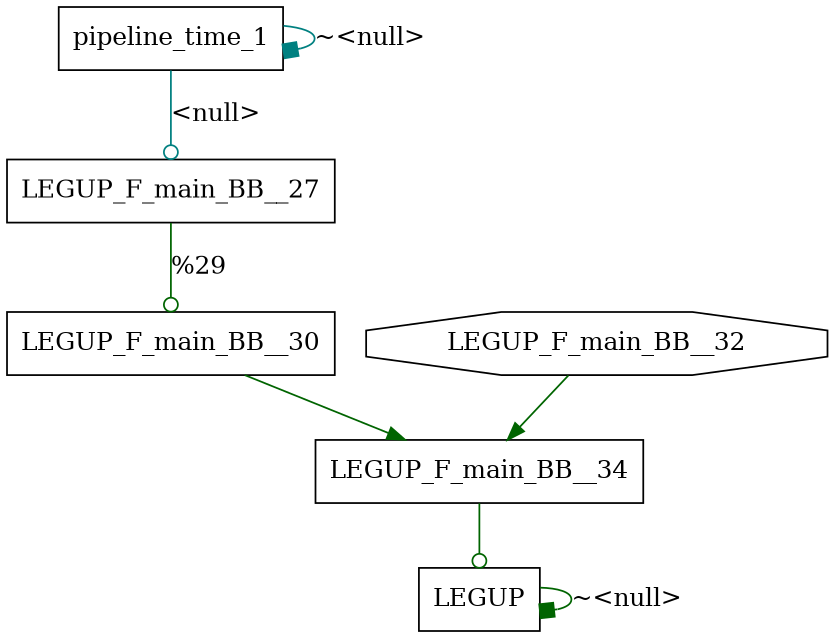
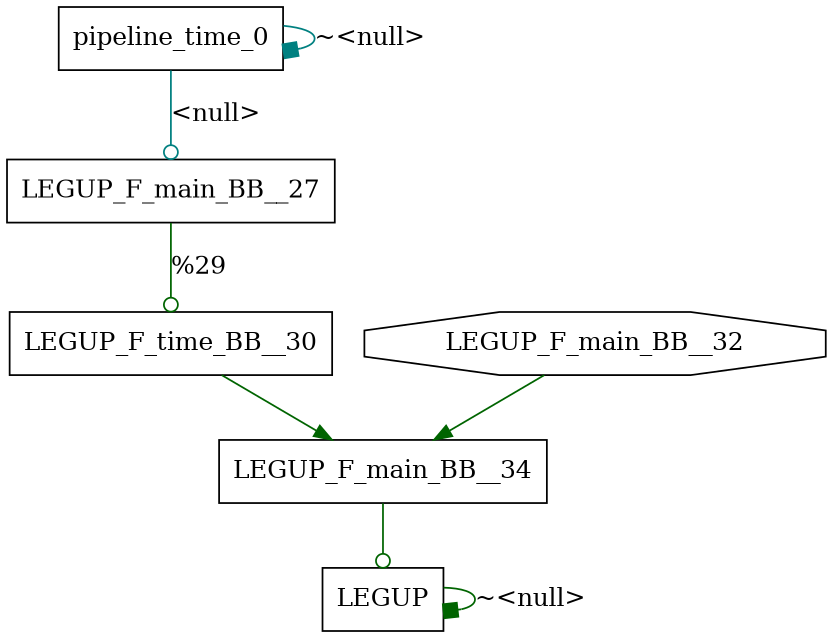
node "pipeline_time_1": label "pipeline_time_1" -> "pipeline_time_0"
node "LEGUP_F_main_BB__30": label "LEGUP_F_main_BB__30" -> "LEGUP_F_time_BB__30"
